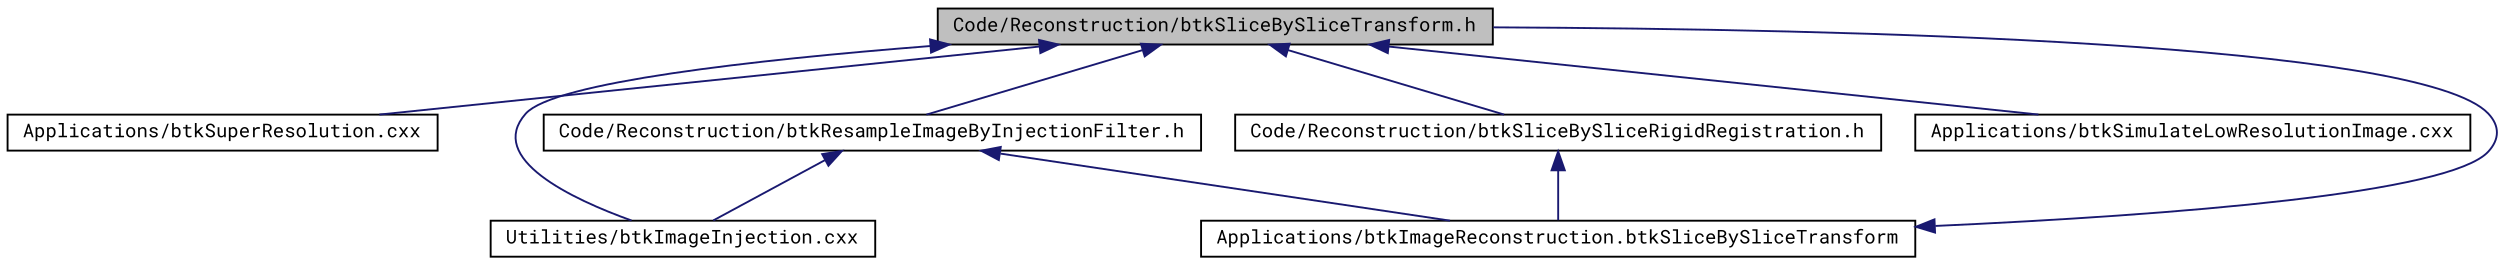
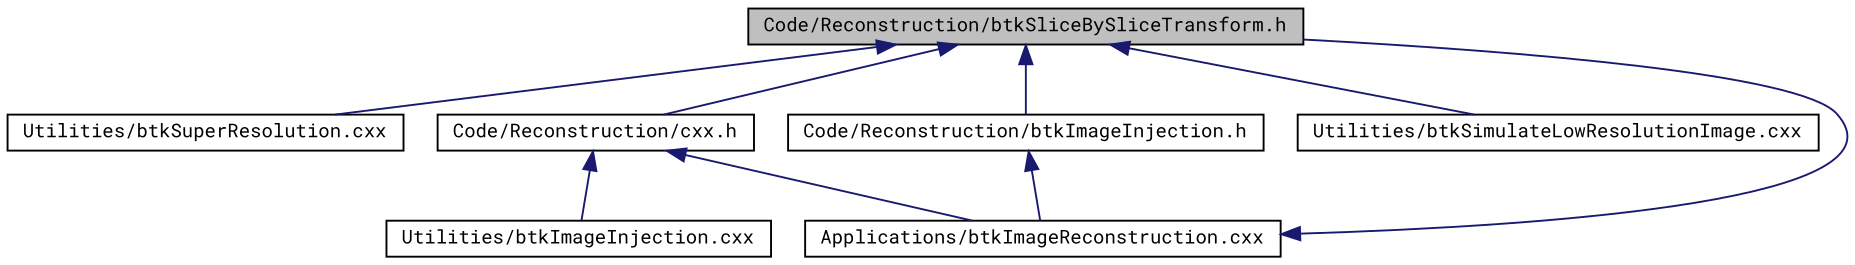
edge "Utilities/btkImageInjection.cxx" -> "Code/Reconstruction/btkSliceBySliceTransform.h": removed
node "Applications/btkSuperResolution.cxx": label "Applications/btkSuperResolution.cxx" -> "Utilities/btkSuperResolution.cxx"
node "Code/Reconstruction/btkResampleImageByInjectionFilter.h": label "Code/Reconstruction/btkResampleImageByInjectionFilter.h" -> "Code/Reconstruction/cxx.h"
node "Code/Reconstruction/btkSliceBySliceRigidRegistration.h": label "Code/Reconstruction/btkSliceBySliceRigidRegistration.h" -> "Code/Reconstruction/btkImageInjection.h"
node "Applications/btkSimulateLowResolutionImage.cxx": label "Applications/btkSimulateLowResolutionImage.cxx" -> "Utilities/btkSimulateLowResolutionImage.cxx"
node "Applications/btkImageReconstruction.btkSliceBySliceTransform": label "Applications/btkImageReconstruction.btkSliceBySliceTransform" -> "Applications/btkImageReconstruction.cxx"
